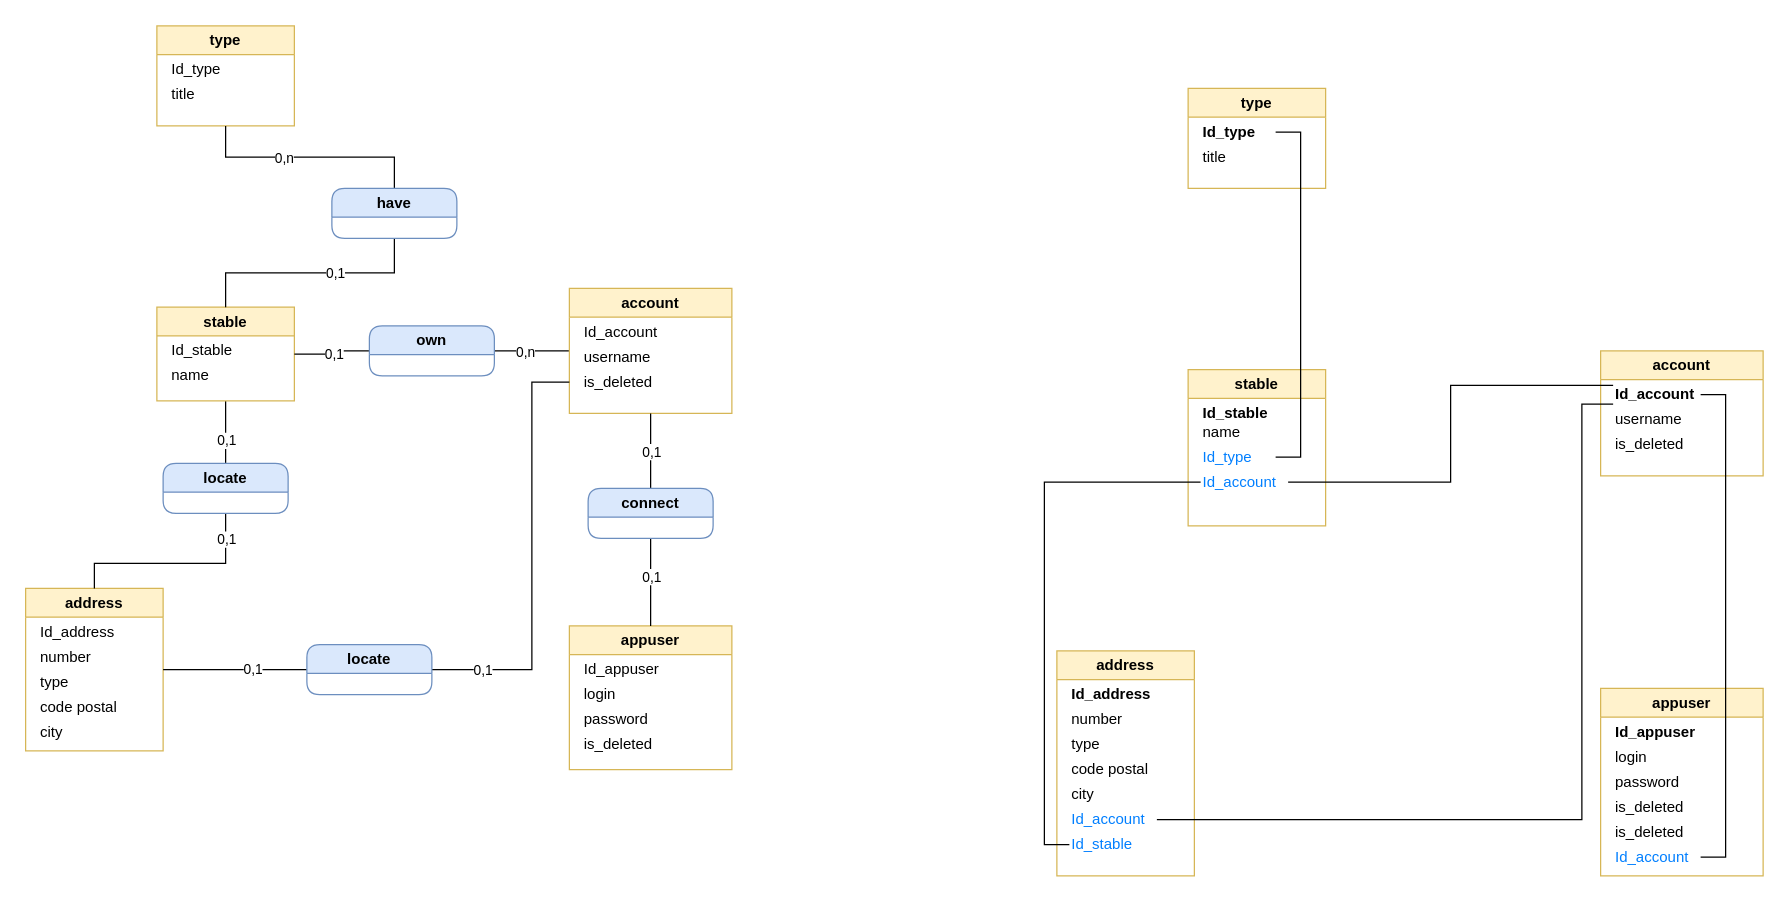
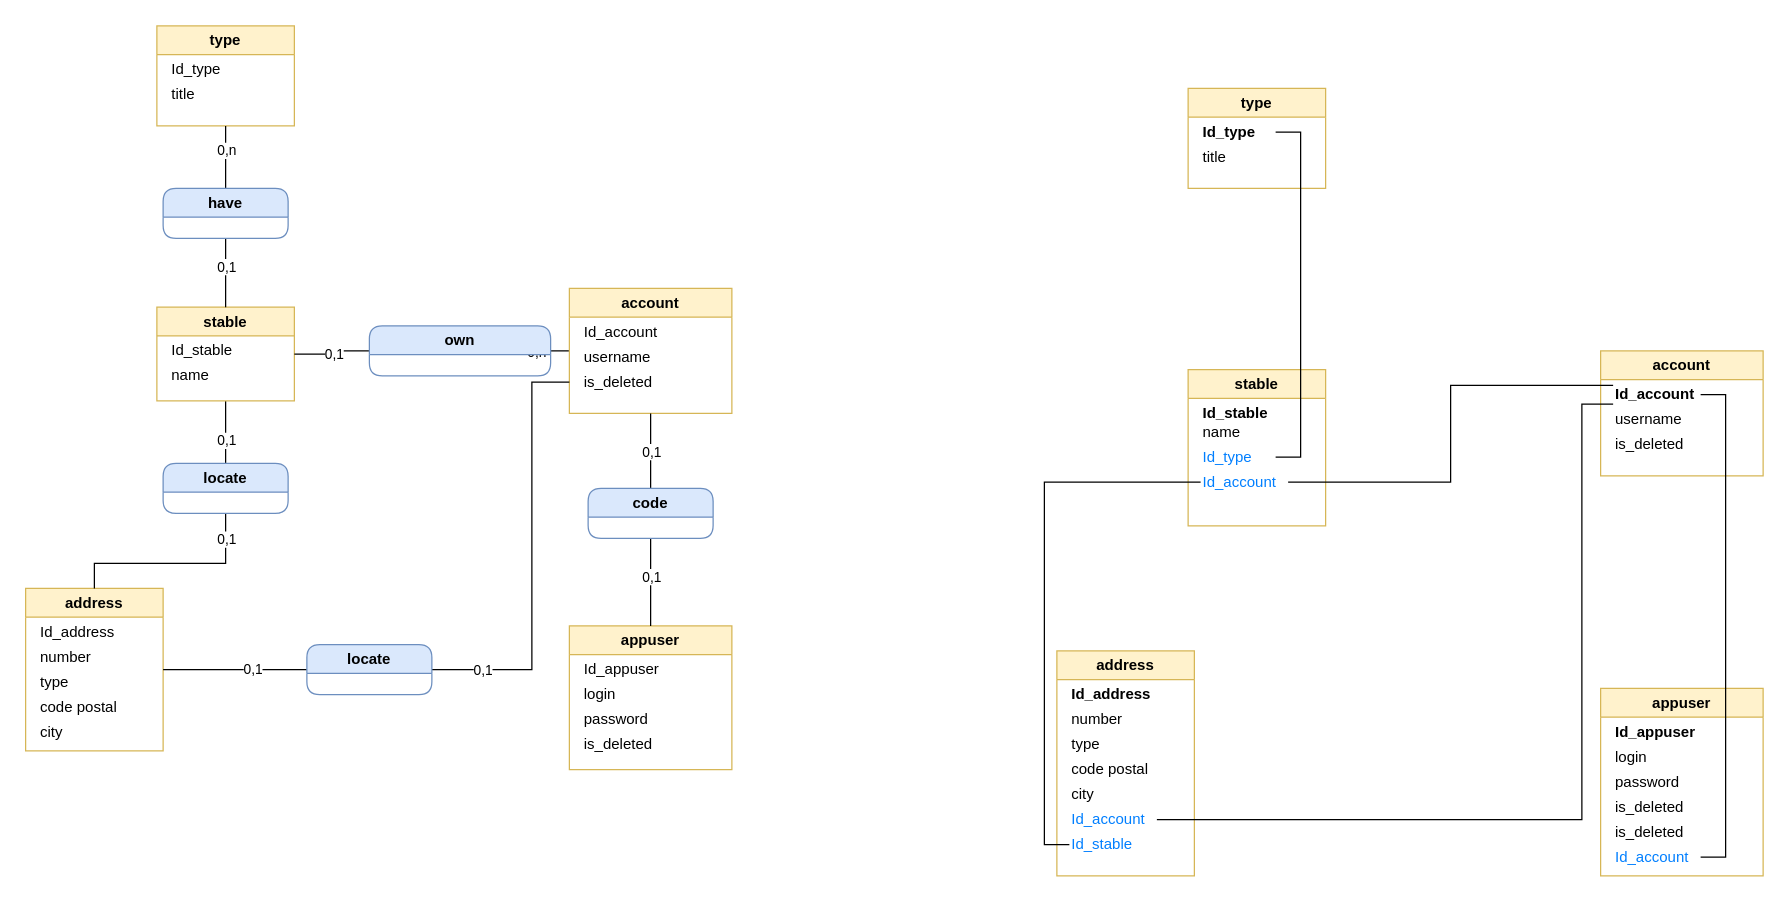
node "have": moved (394, 213) -> (226, 213)
node "own": size 125x50 -> 181x50
node "connect": label "connect" -> "code"
